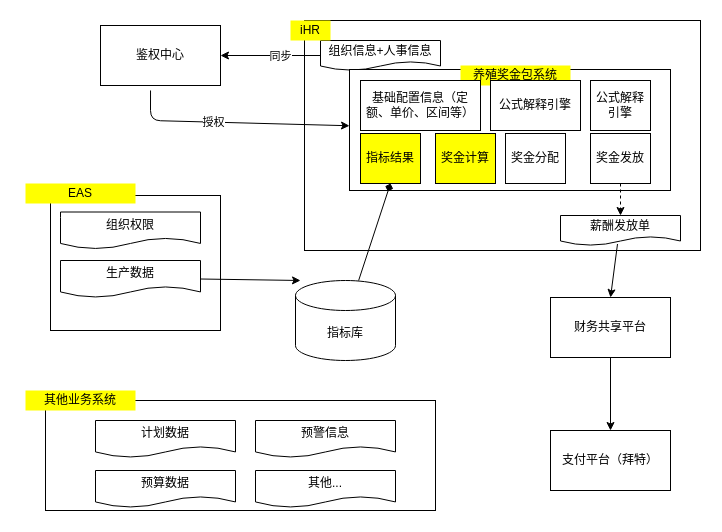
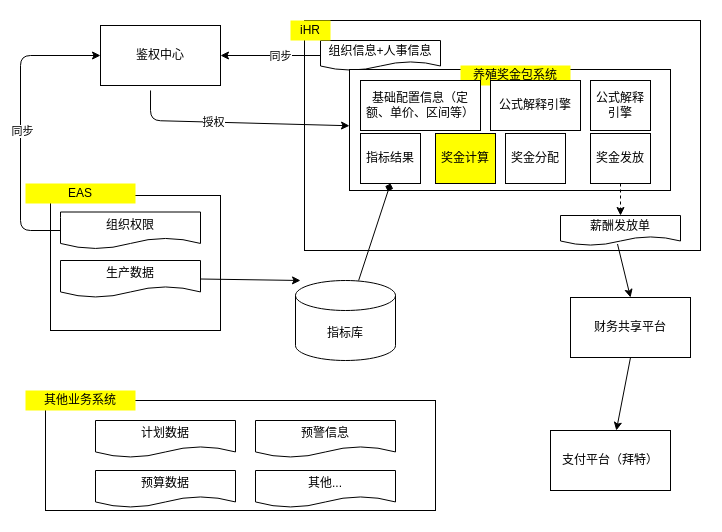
edge "组织权限" -> "鉴权中心": added, label "同步"
node "指标结果": fillcolor #ffff00 -> #ffffff
node "财务共享平台": moved (611, 328) -> (631, 328)
